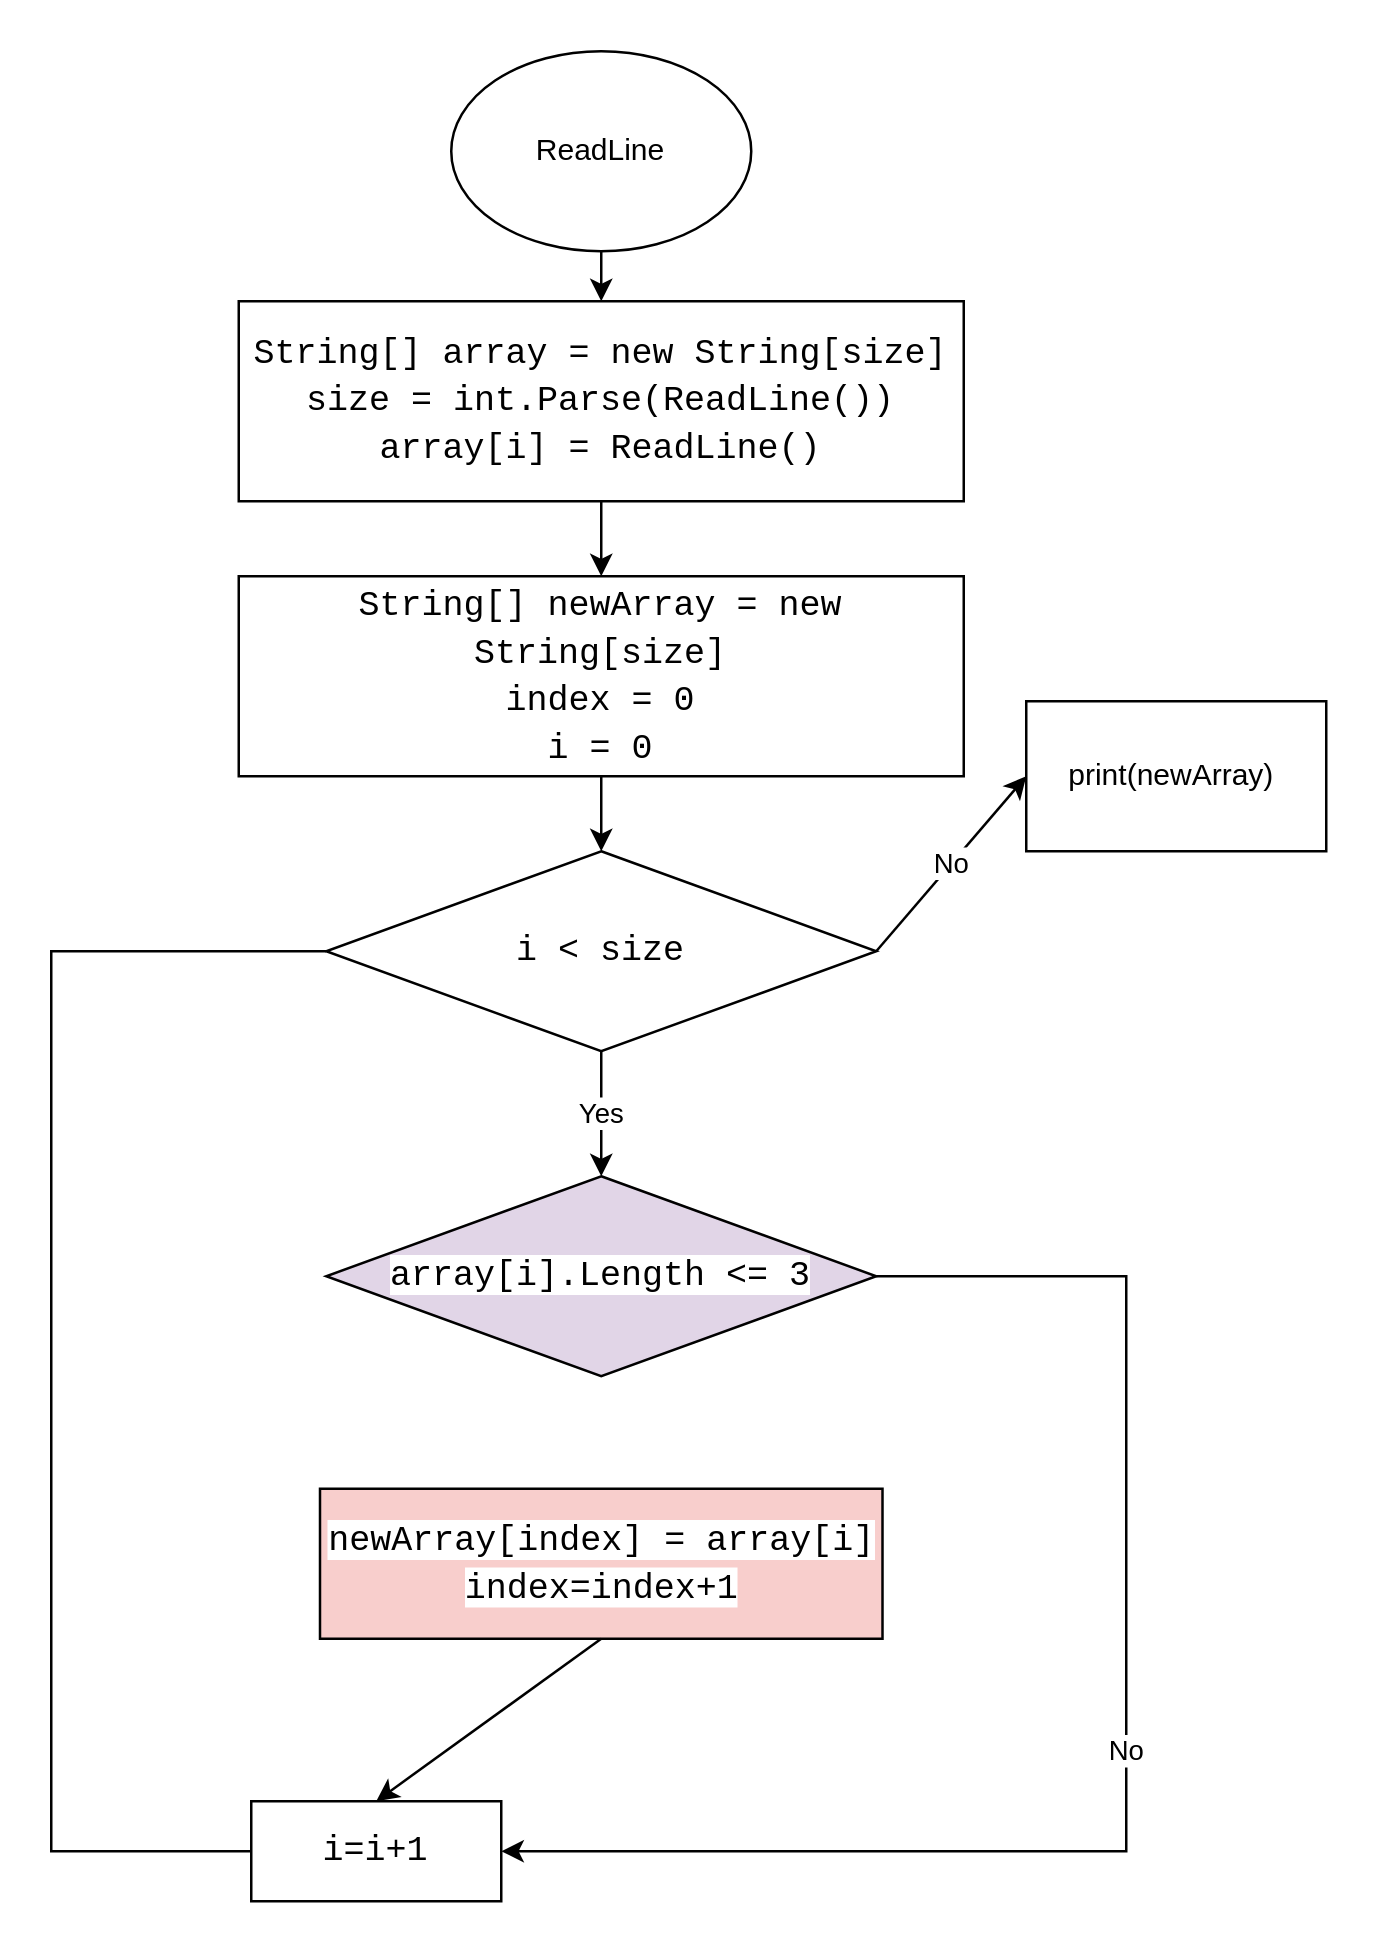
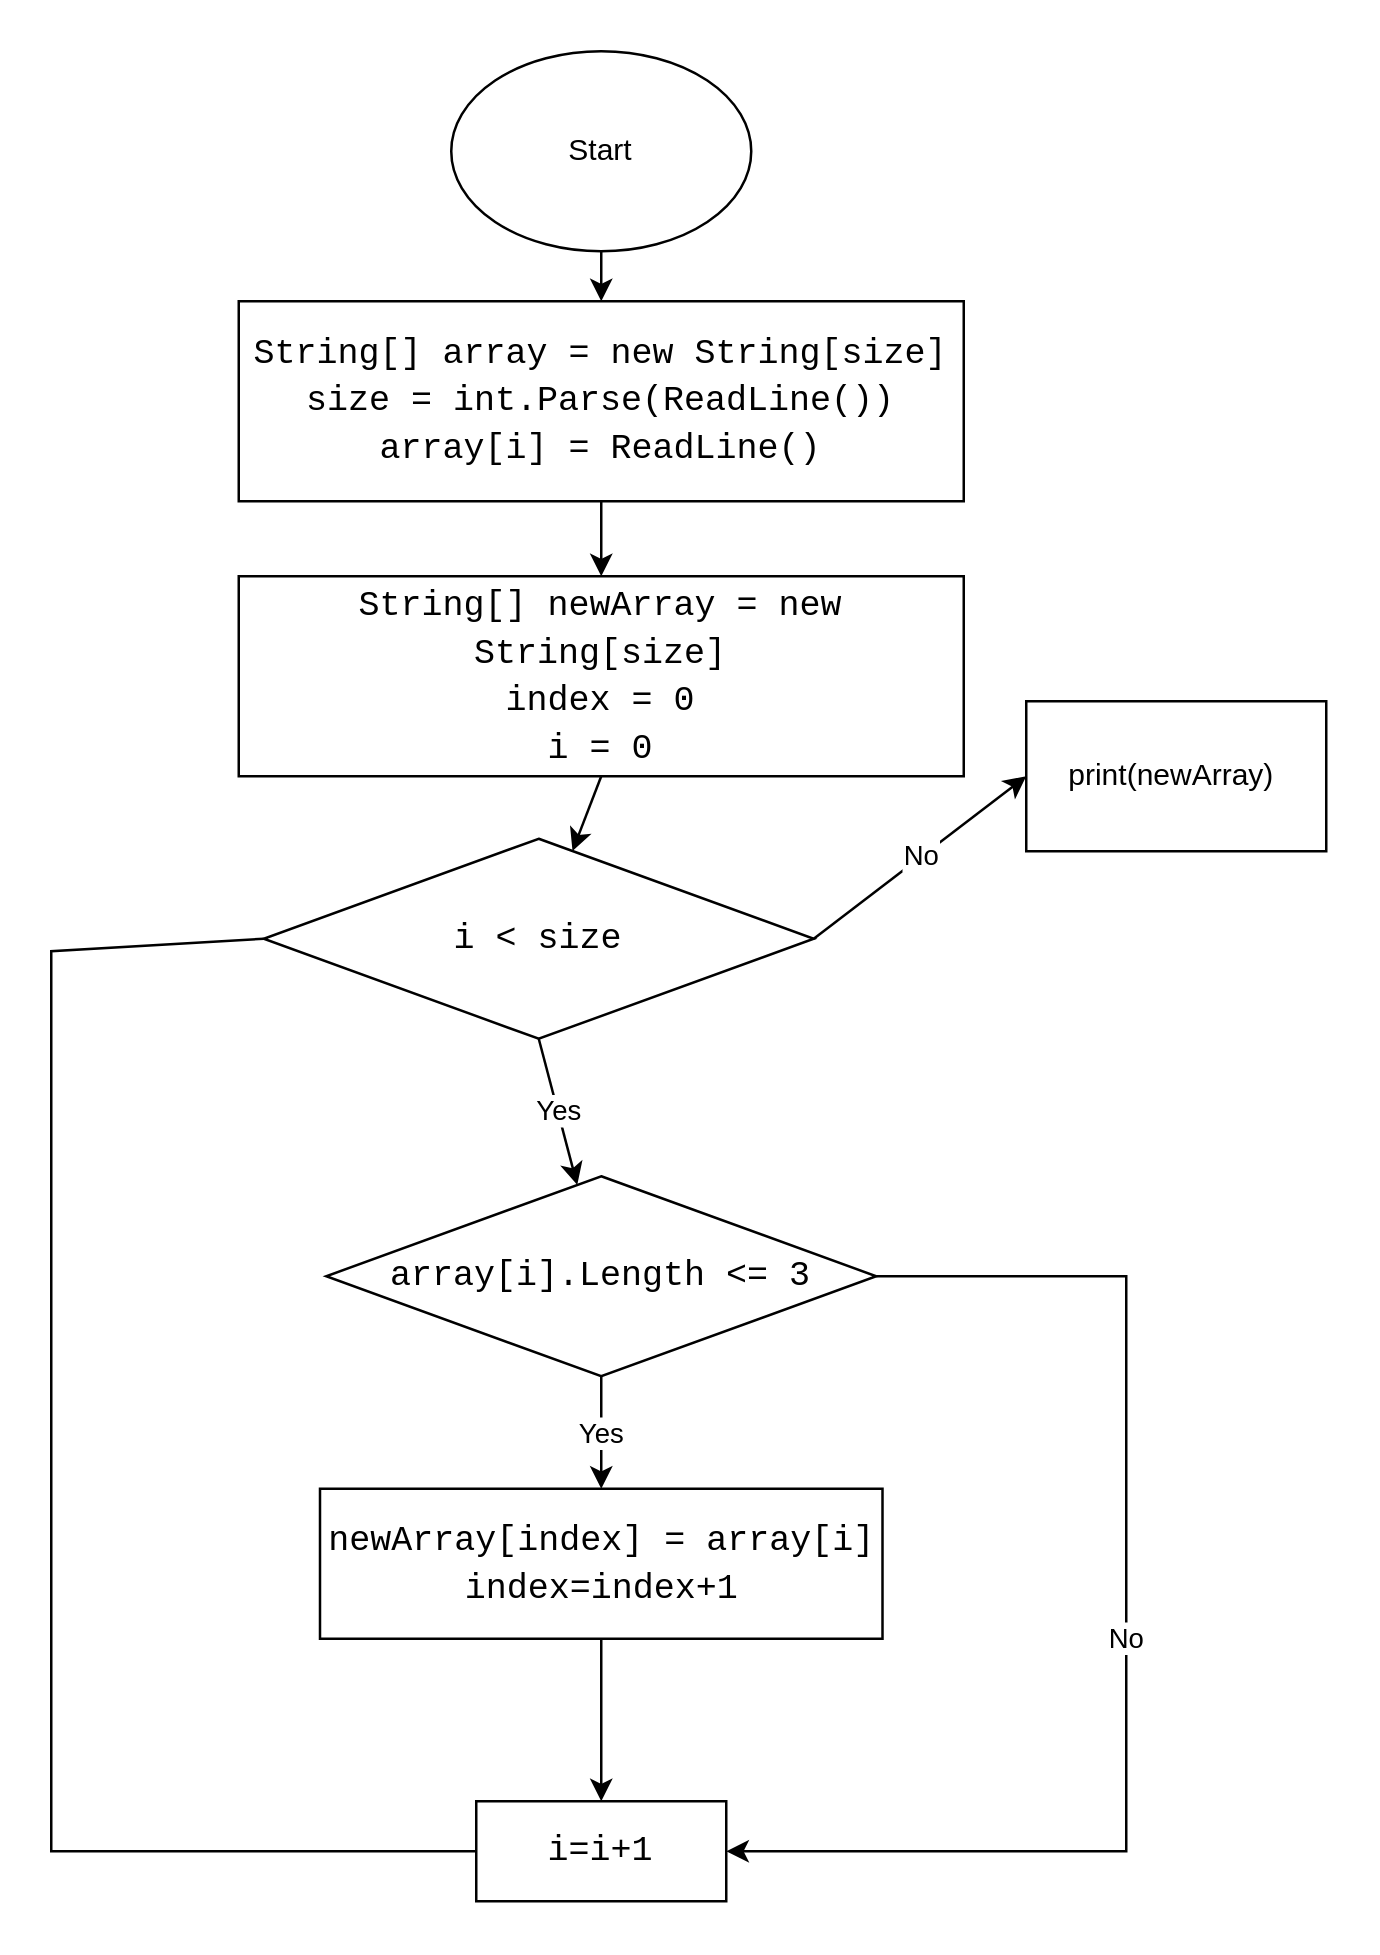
node "ReadLine": label "ReadLine" -> "Start"
node "i < size": moved (601, 951) -> (539, 939)
node "array[i].Length <= 3": fillcolor #e1d5e7 -> #ffffff
edge "array[i].Length <= 3" -> "newArray[index] = array[i] index=index+1": added, label "Yes"
node "newArray[index] = array[i] index=index+1": fillcolor #f8cecc -> #ffffff
node "i=i+1": moved (376, 1851) -> (601, 1851)
